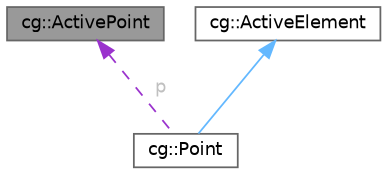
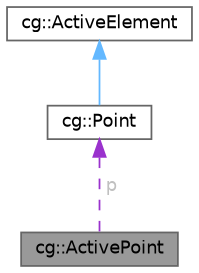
edge "cg::Point" -> "cg::ActivePoint": reversed
